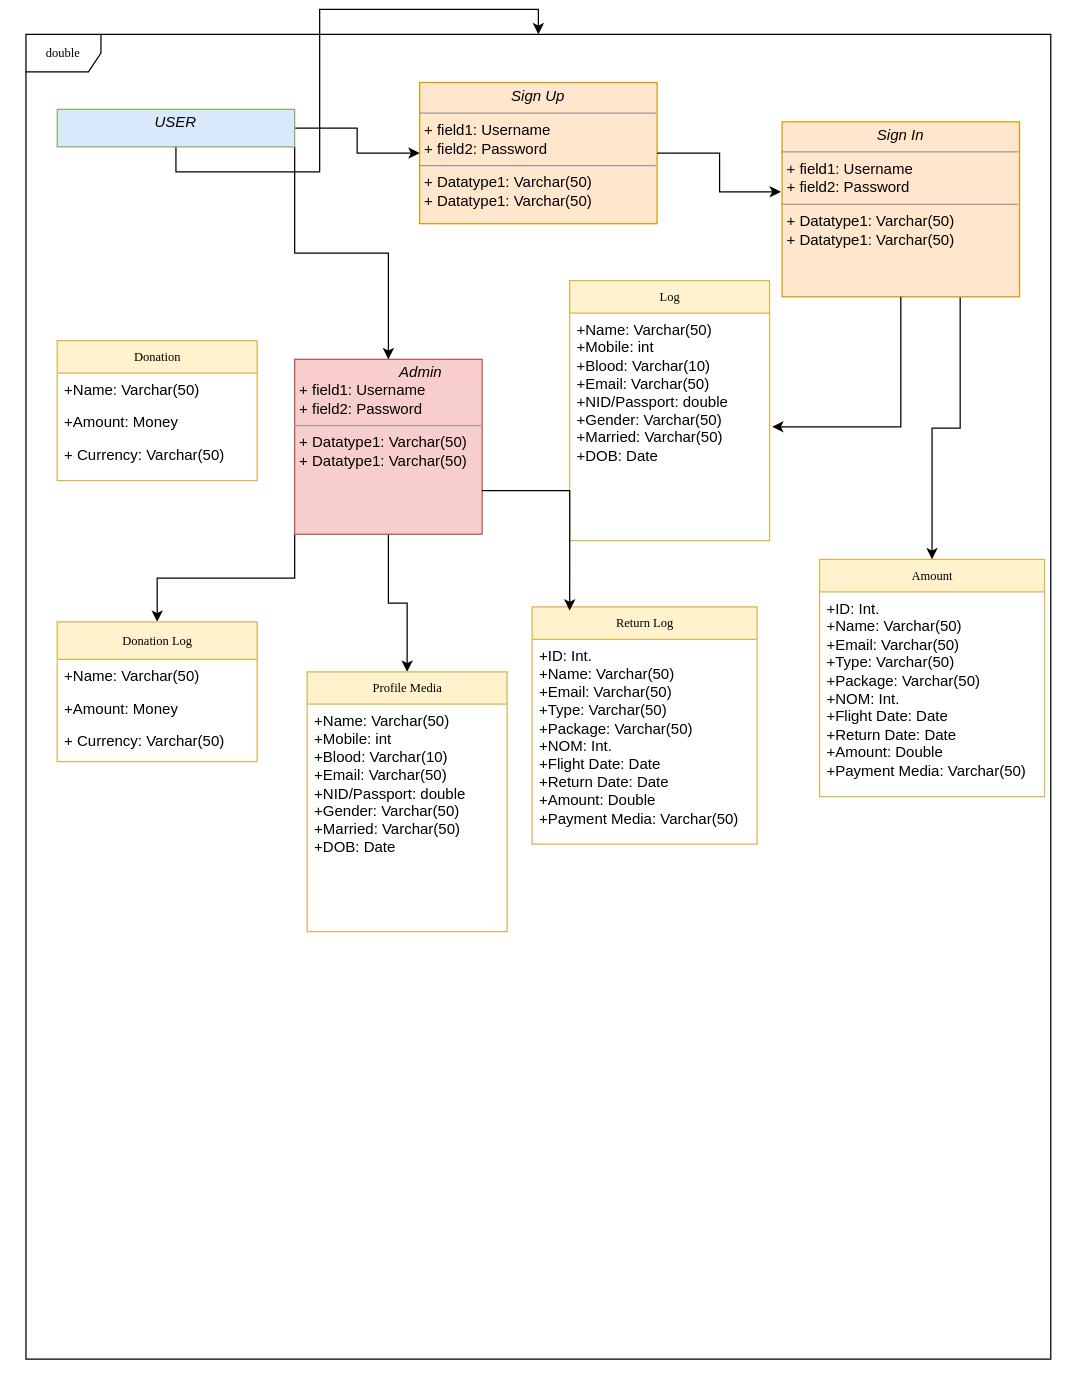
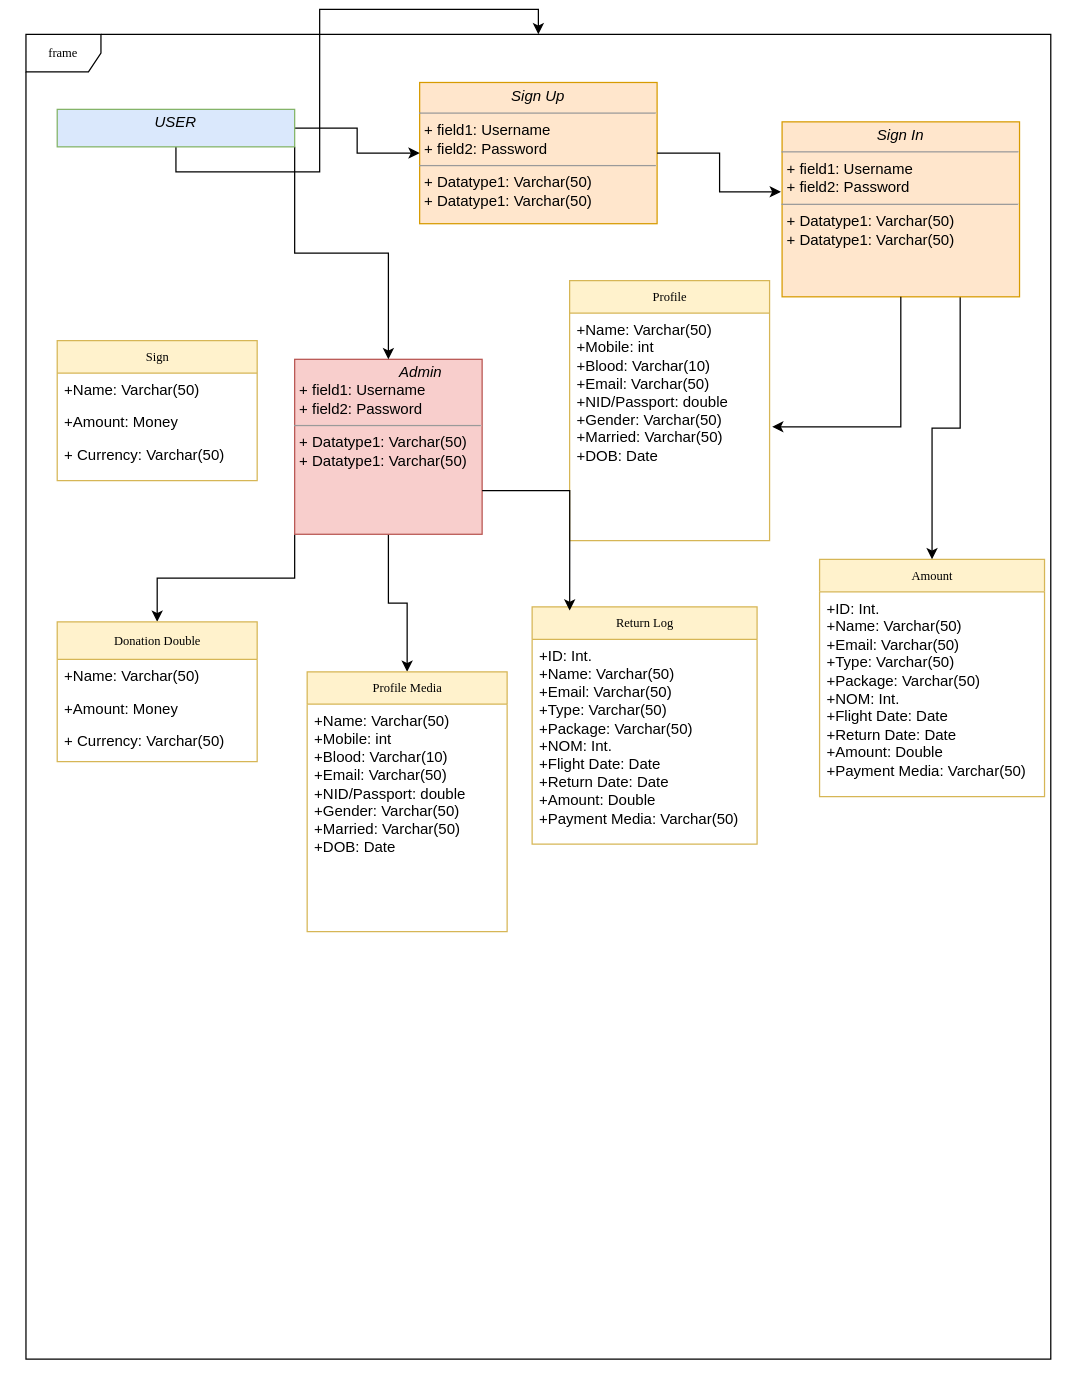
node "double": label "double" -> "frame"
node "Log": label "Log" -> "Profile"
node "Donation": label "Donation" -> "Sign"
node "Donation Log": label "Donation Log" -> "Donation Double"
